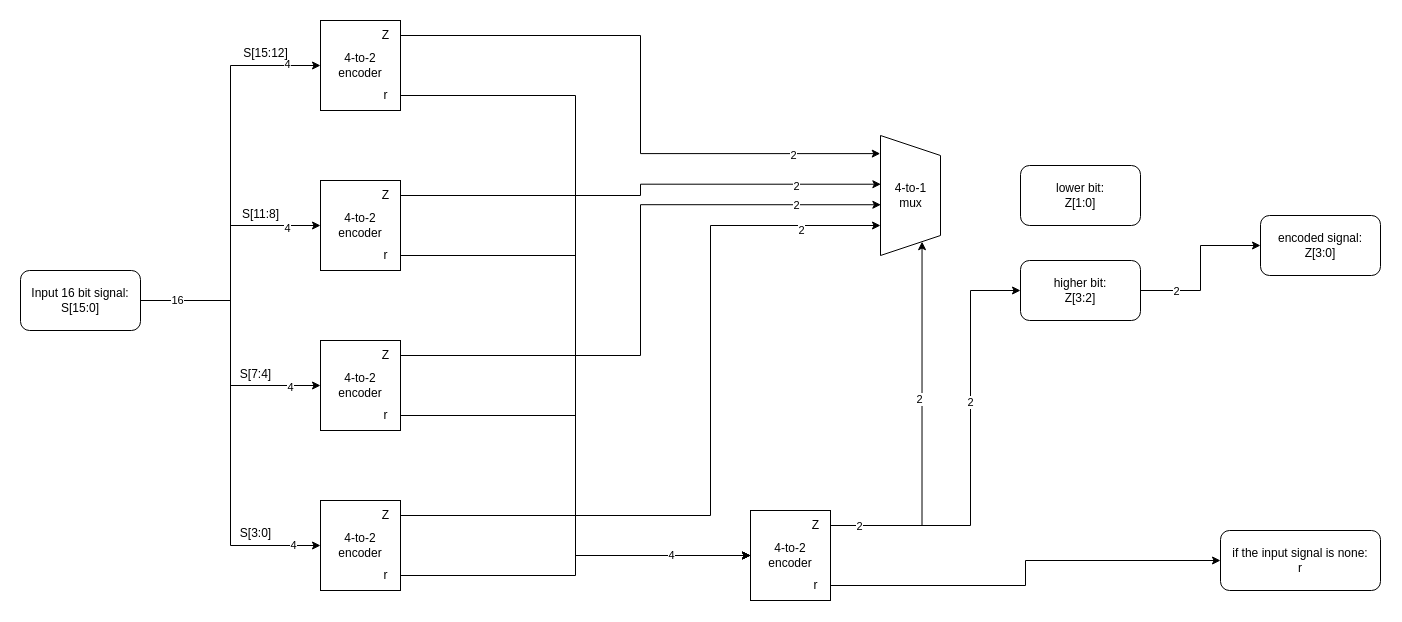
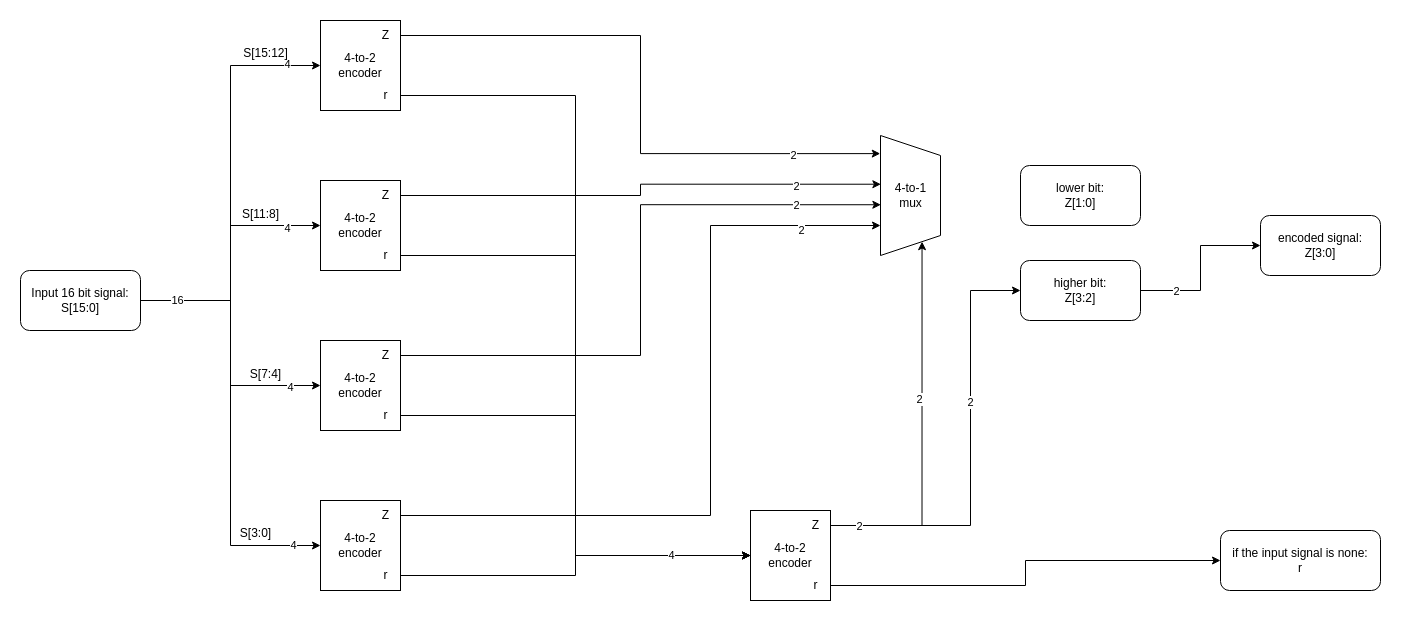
node "S[7:4]": moved (256, 375) -> (266, 375)
